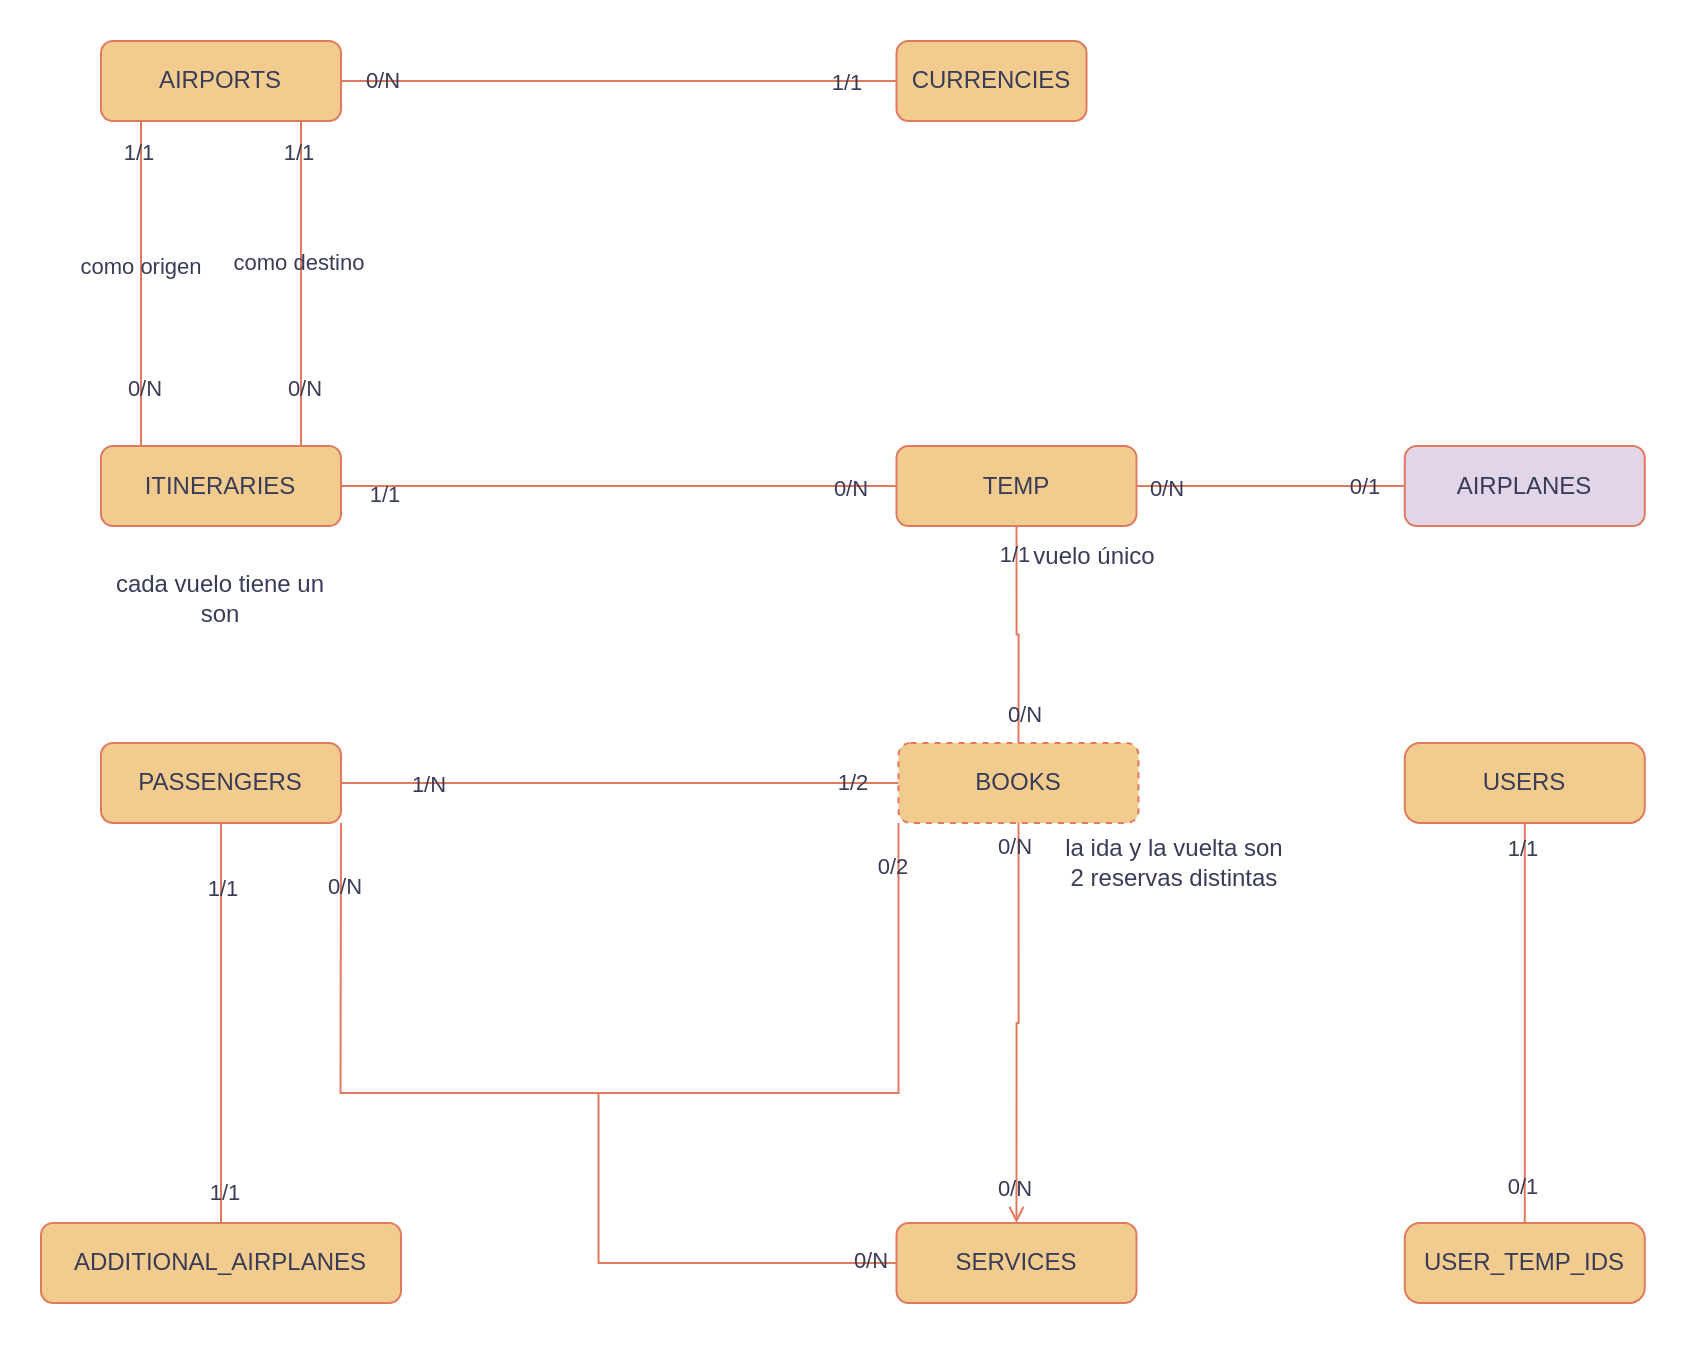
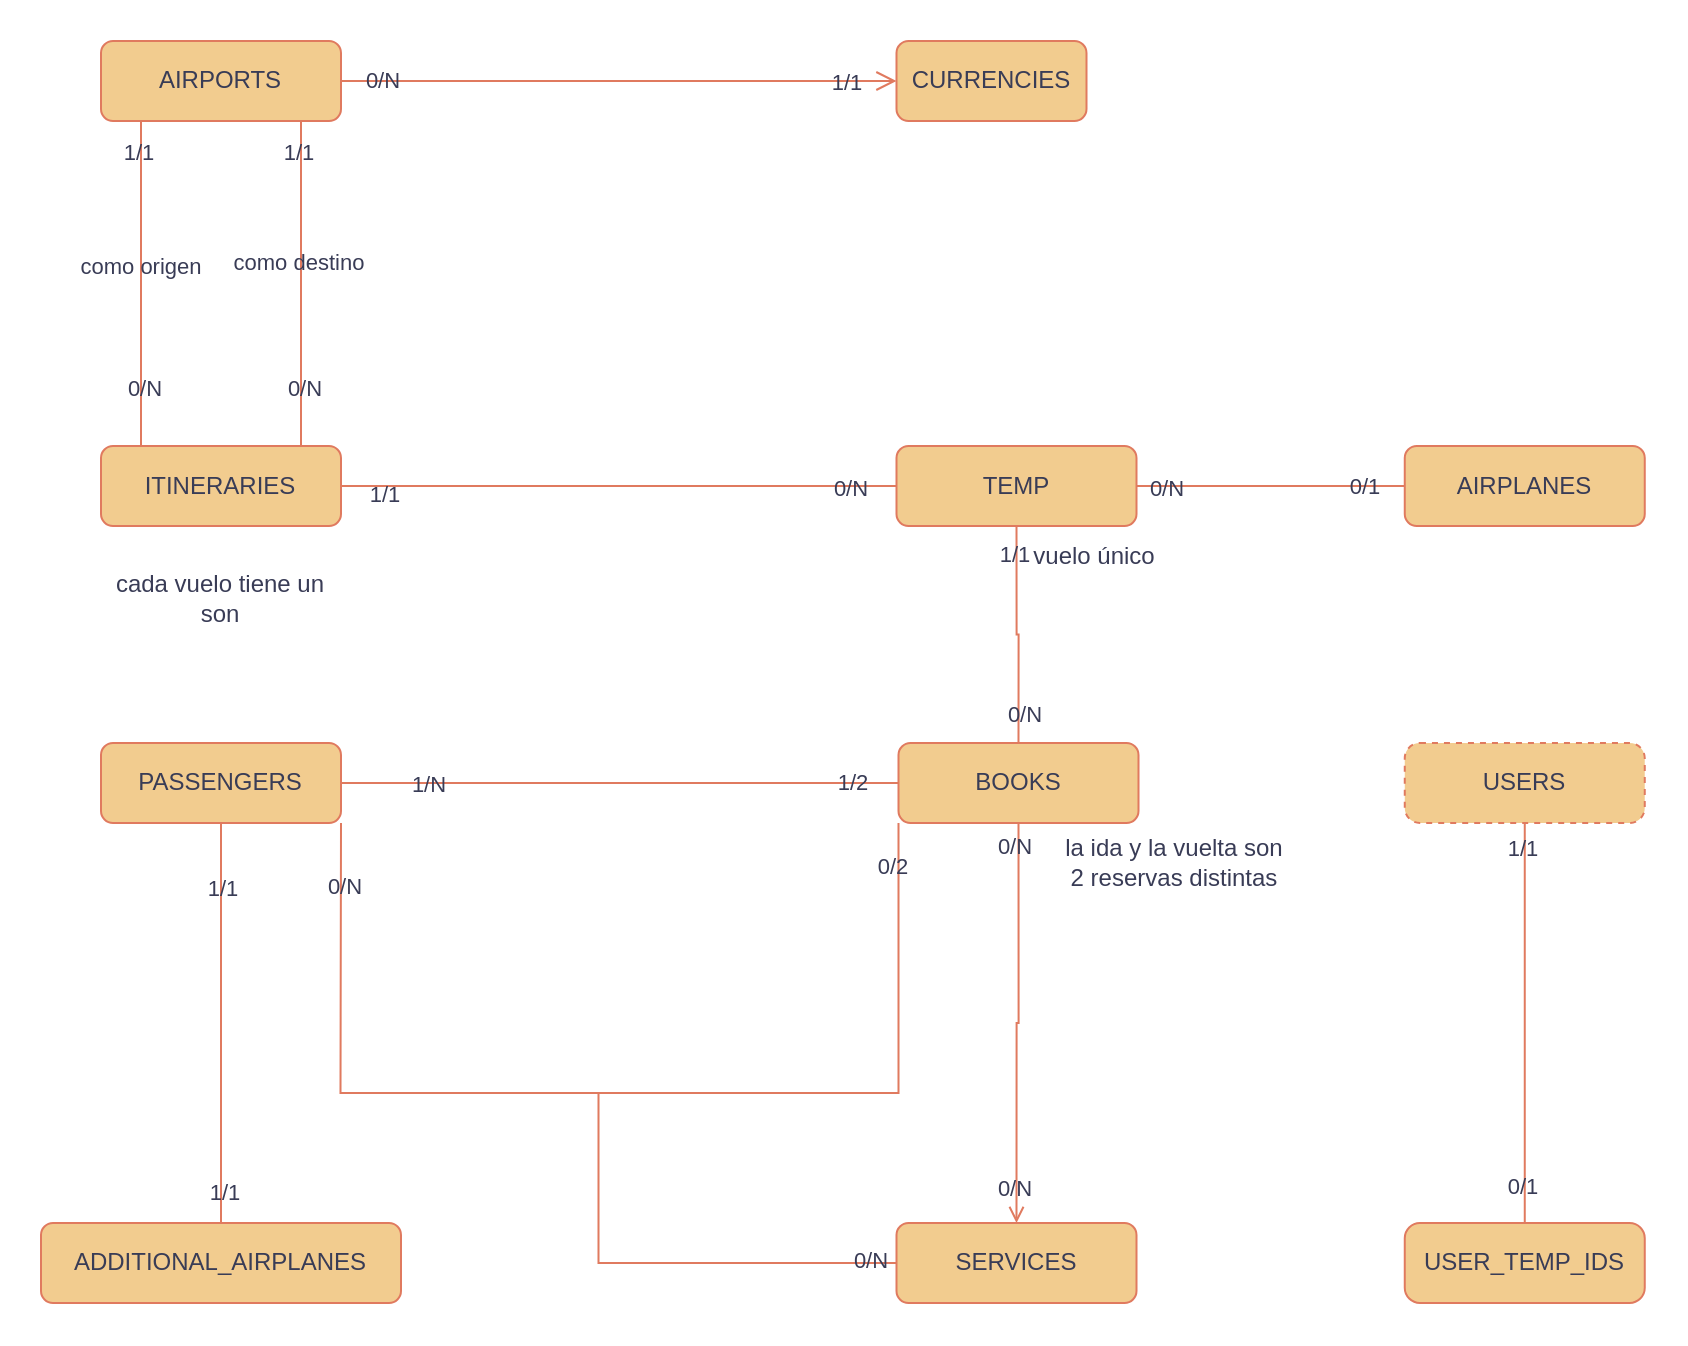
edge "AIRPORTS" -- "CURRENCIES": arrowhead none -> open
node "AIRPLANES": fillcolor #e1d5e7 -> #f2cc8f
node "BOOKS": style dashed -> solid
node "USERS": style solid -> dashed
